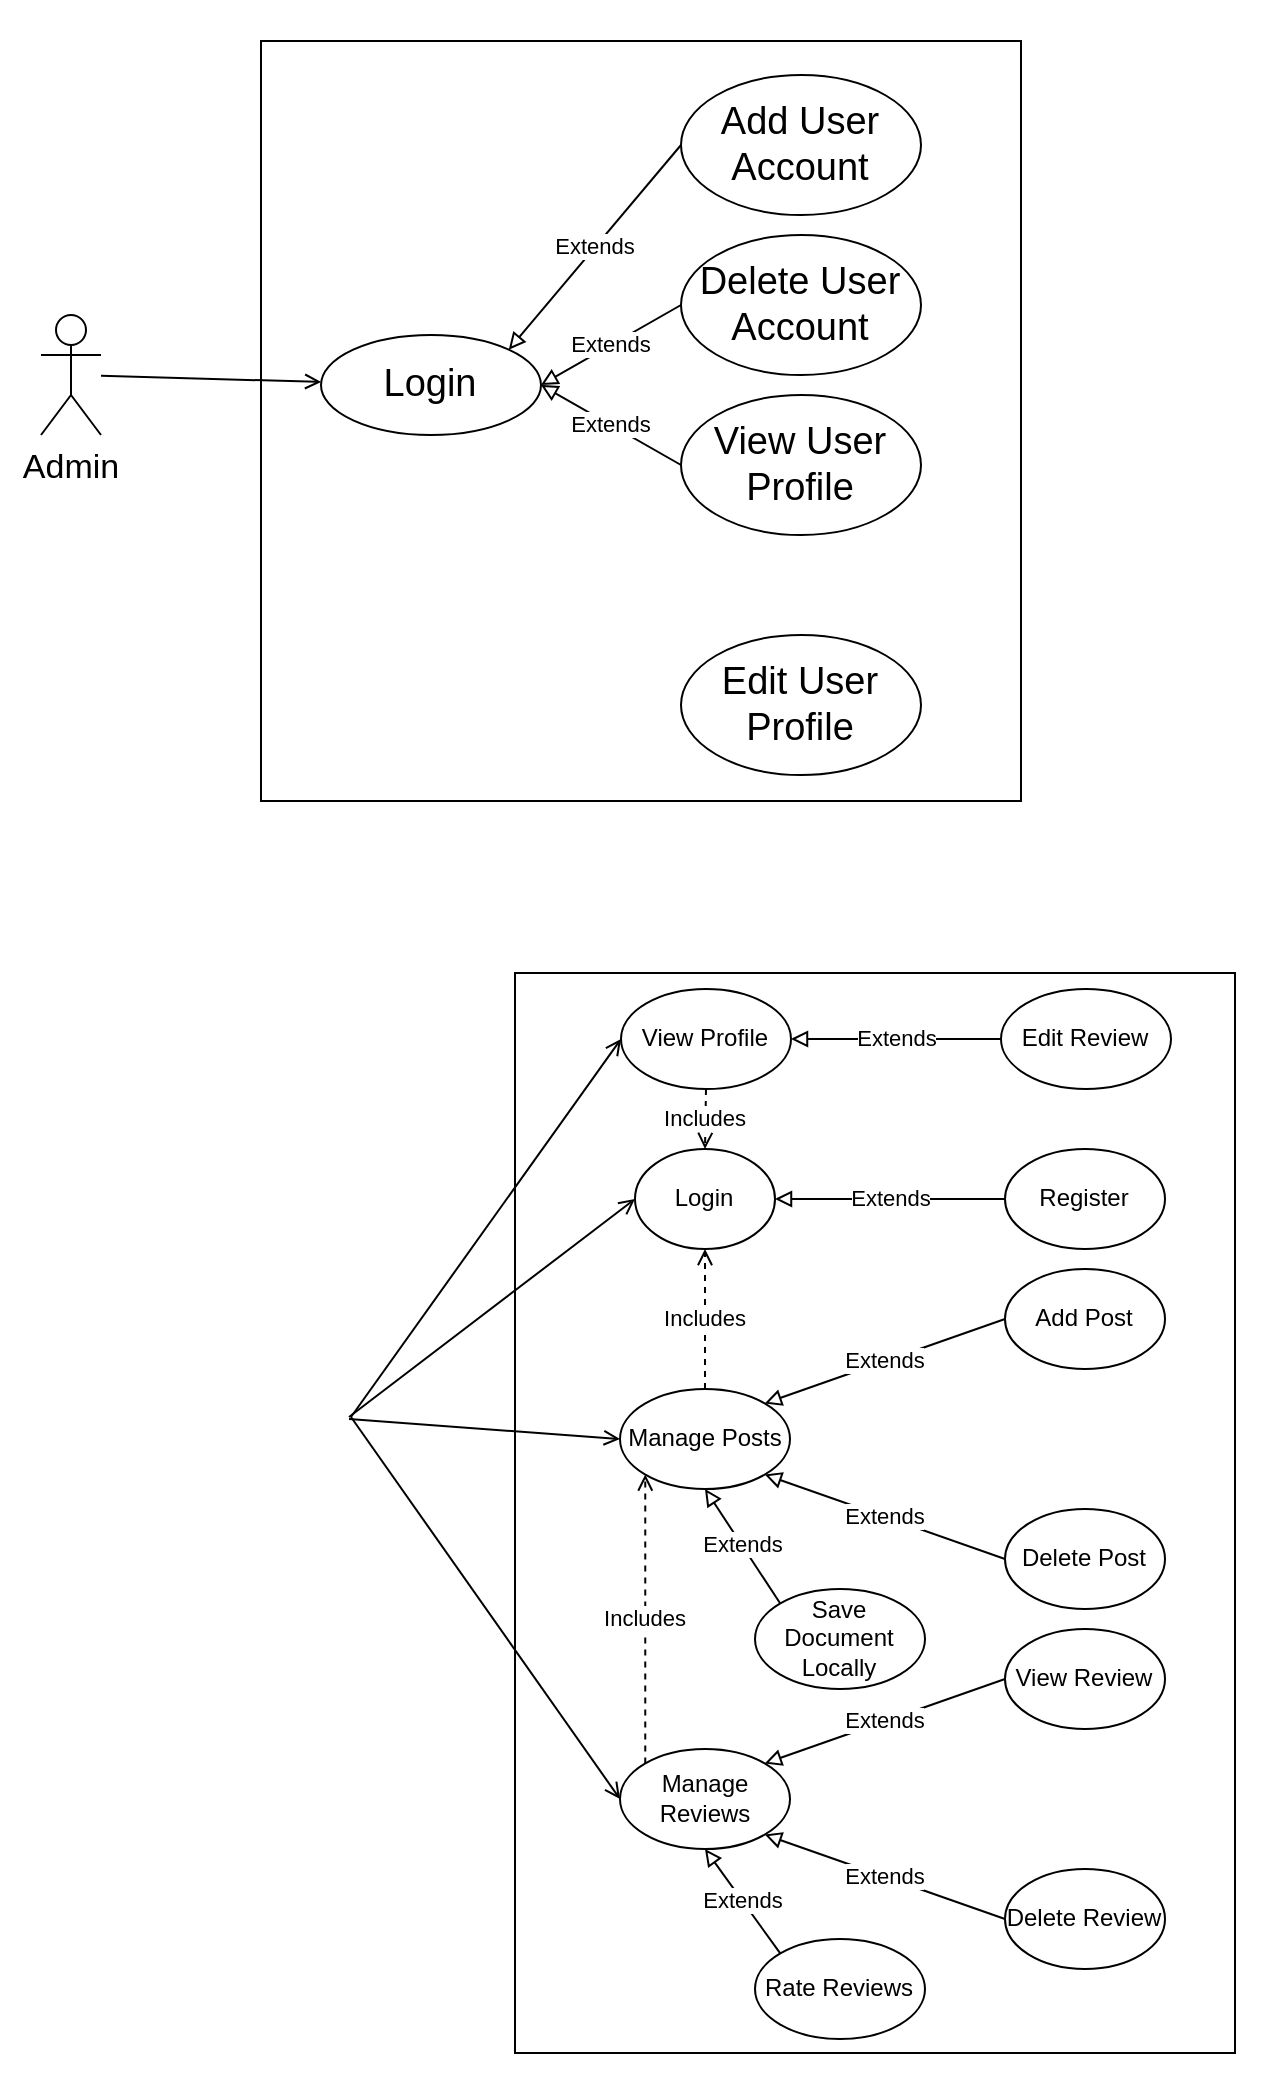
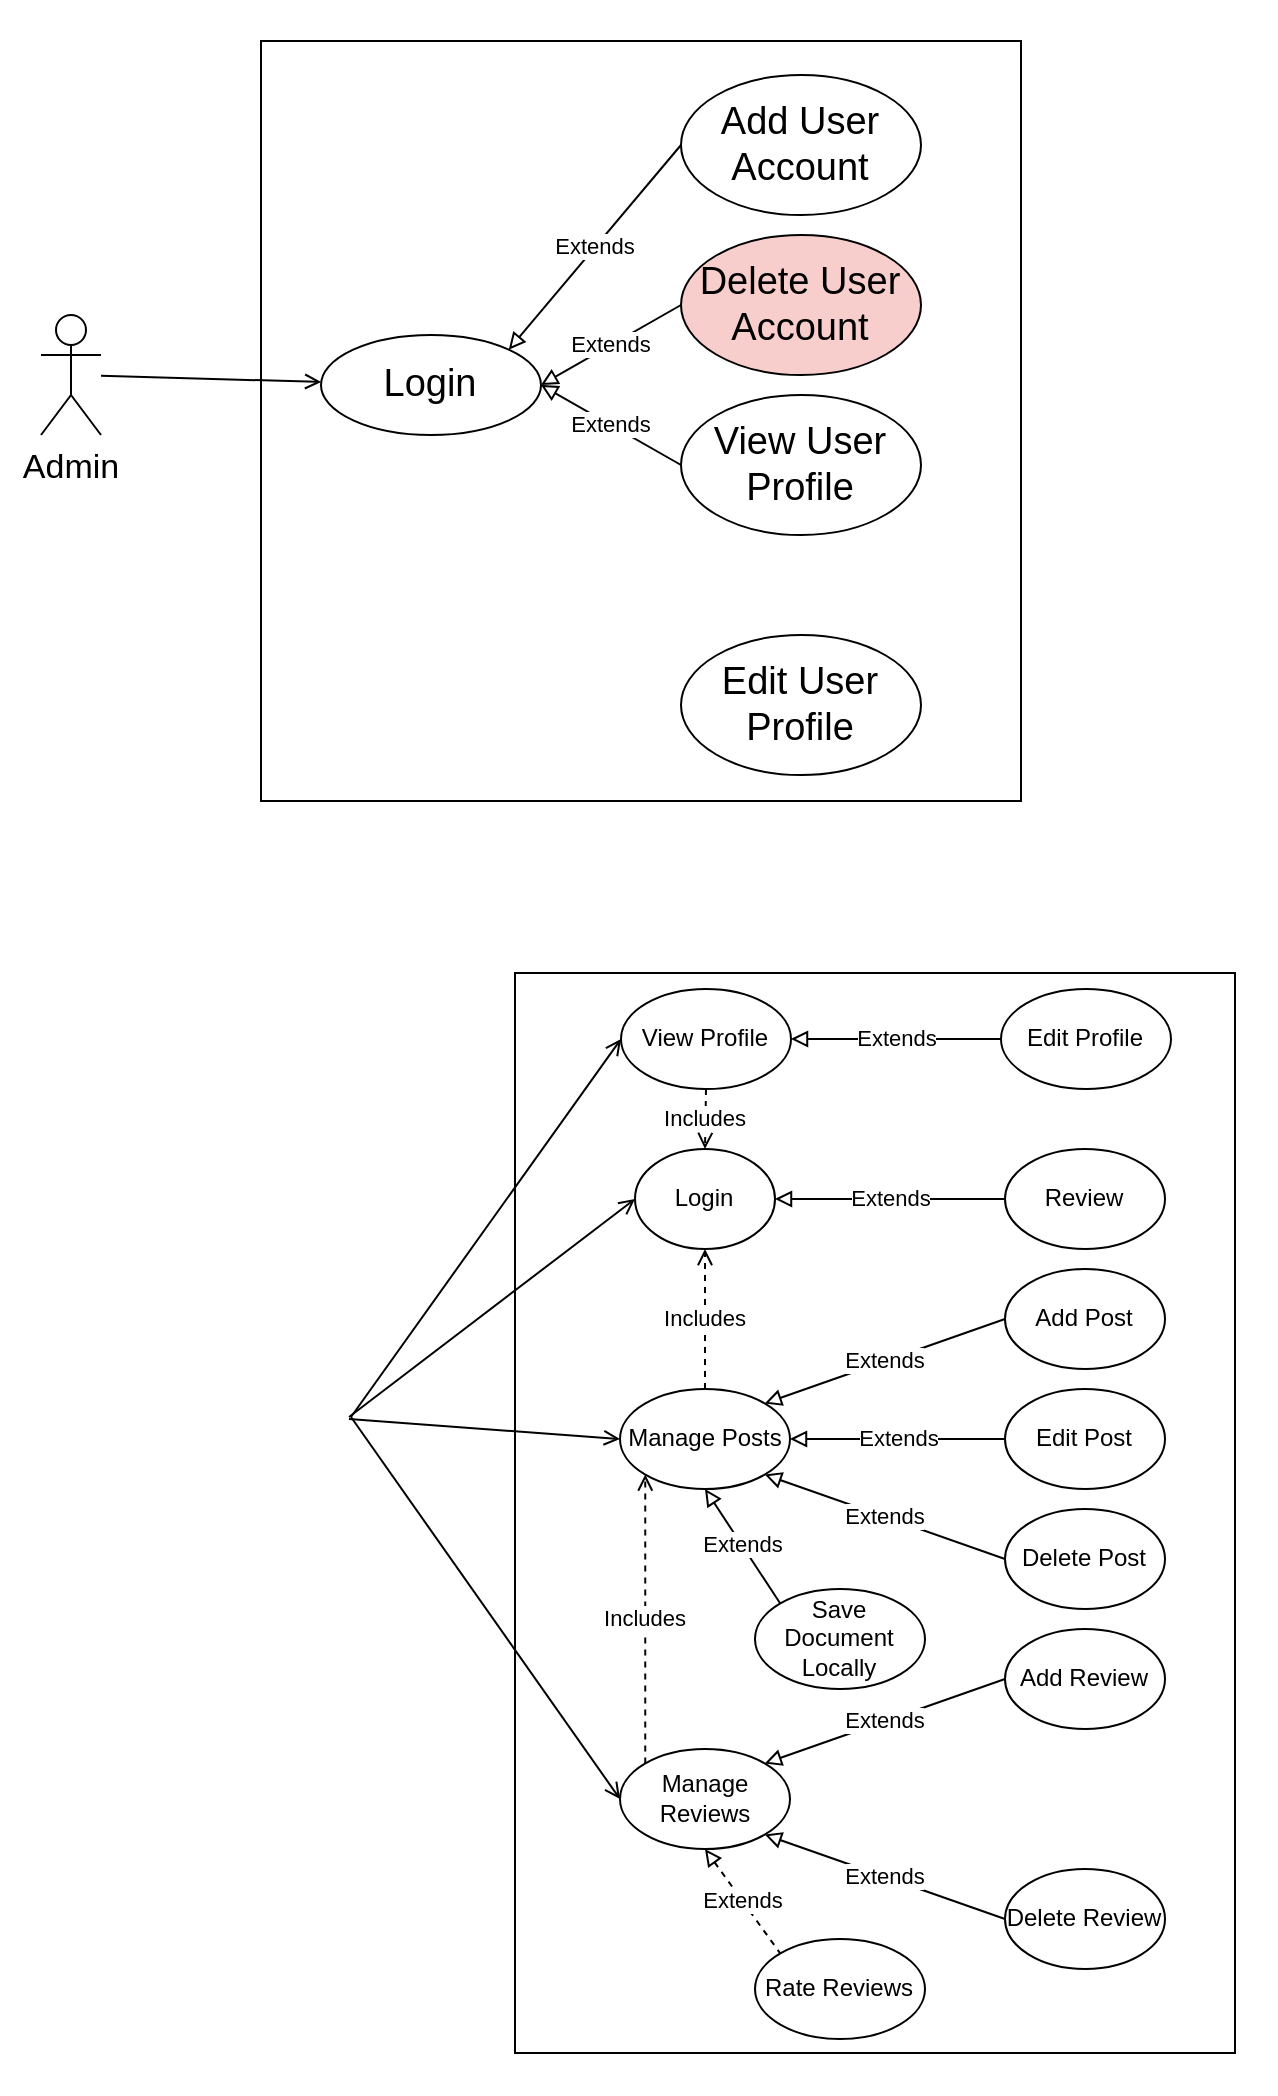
node "Delete User Account": fillcolor #ffffff -> #f8cecc
node "Edit Review": label "Edit Review" -> "Edit Profile"
node "Register": label "Register" -> "Review"
edge "Edit Post" -> "Manage Posts": added, label "Extends"
node "Edit Post": added
node "View Review": label "View Review" -> "Add Review"
edge "Rate Reviews" -> "Manage Reviews": style solid -> dashed
